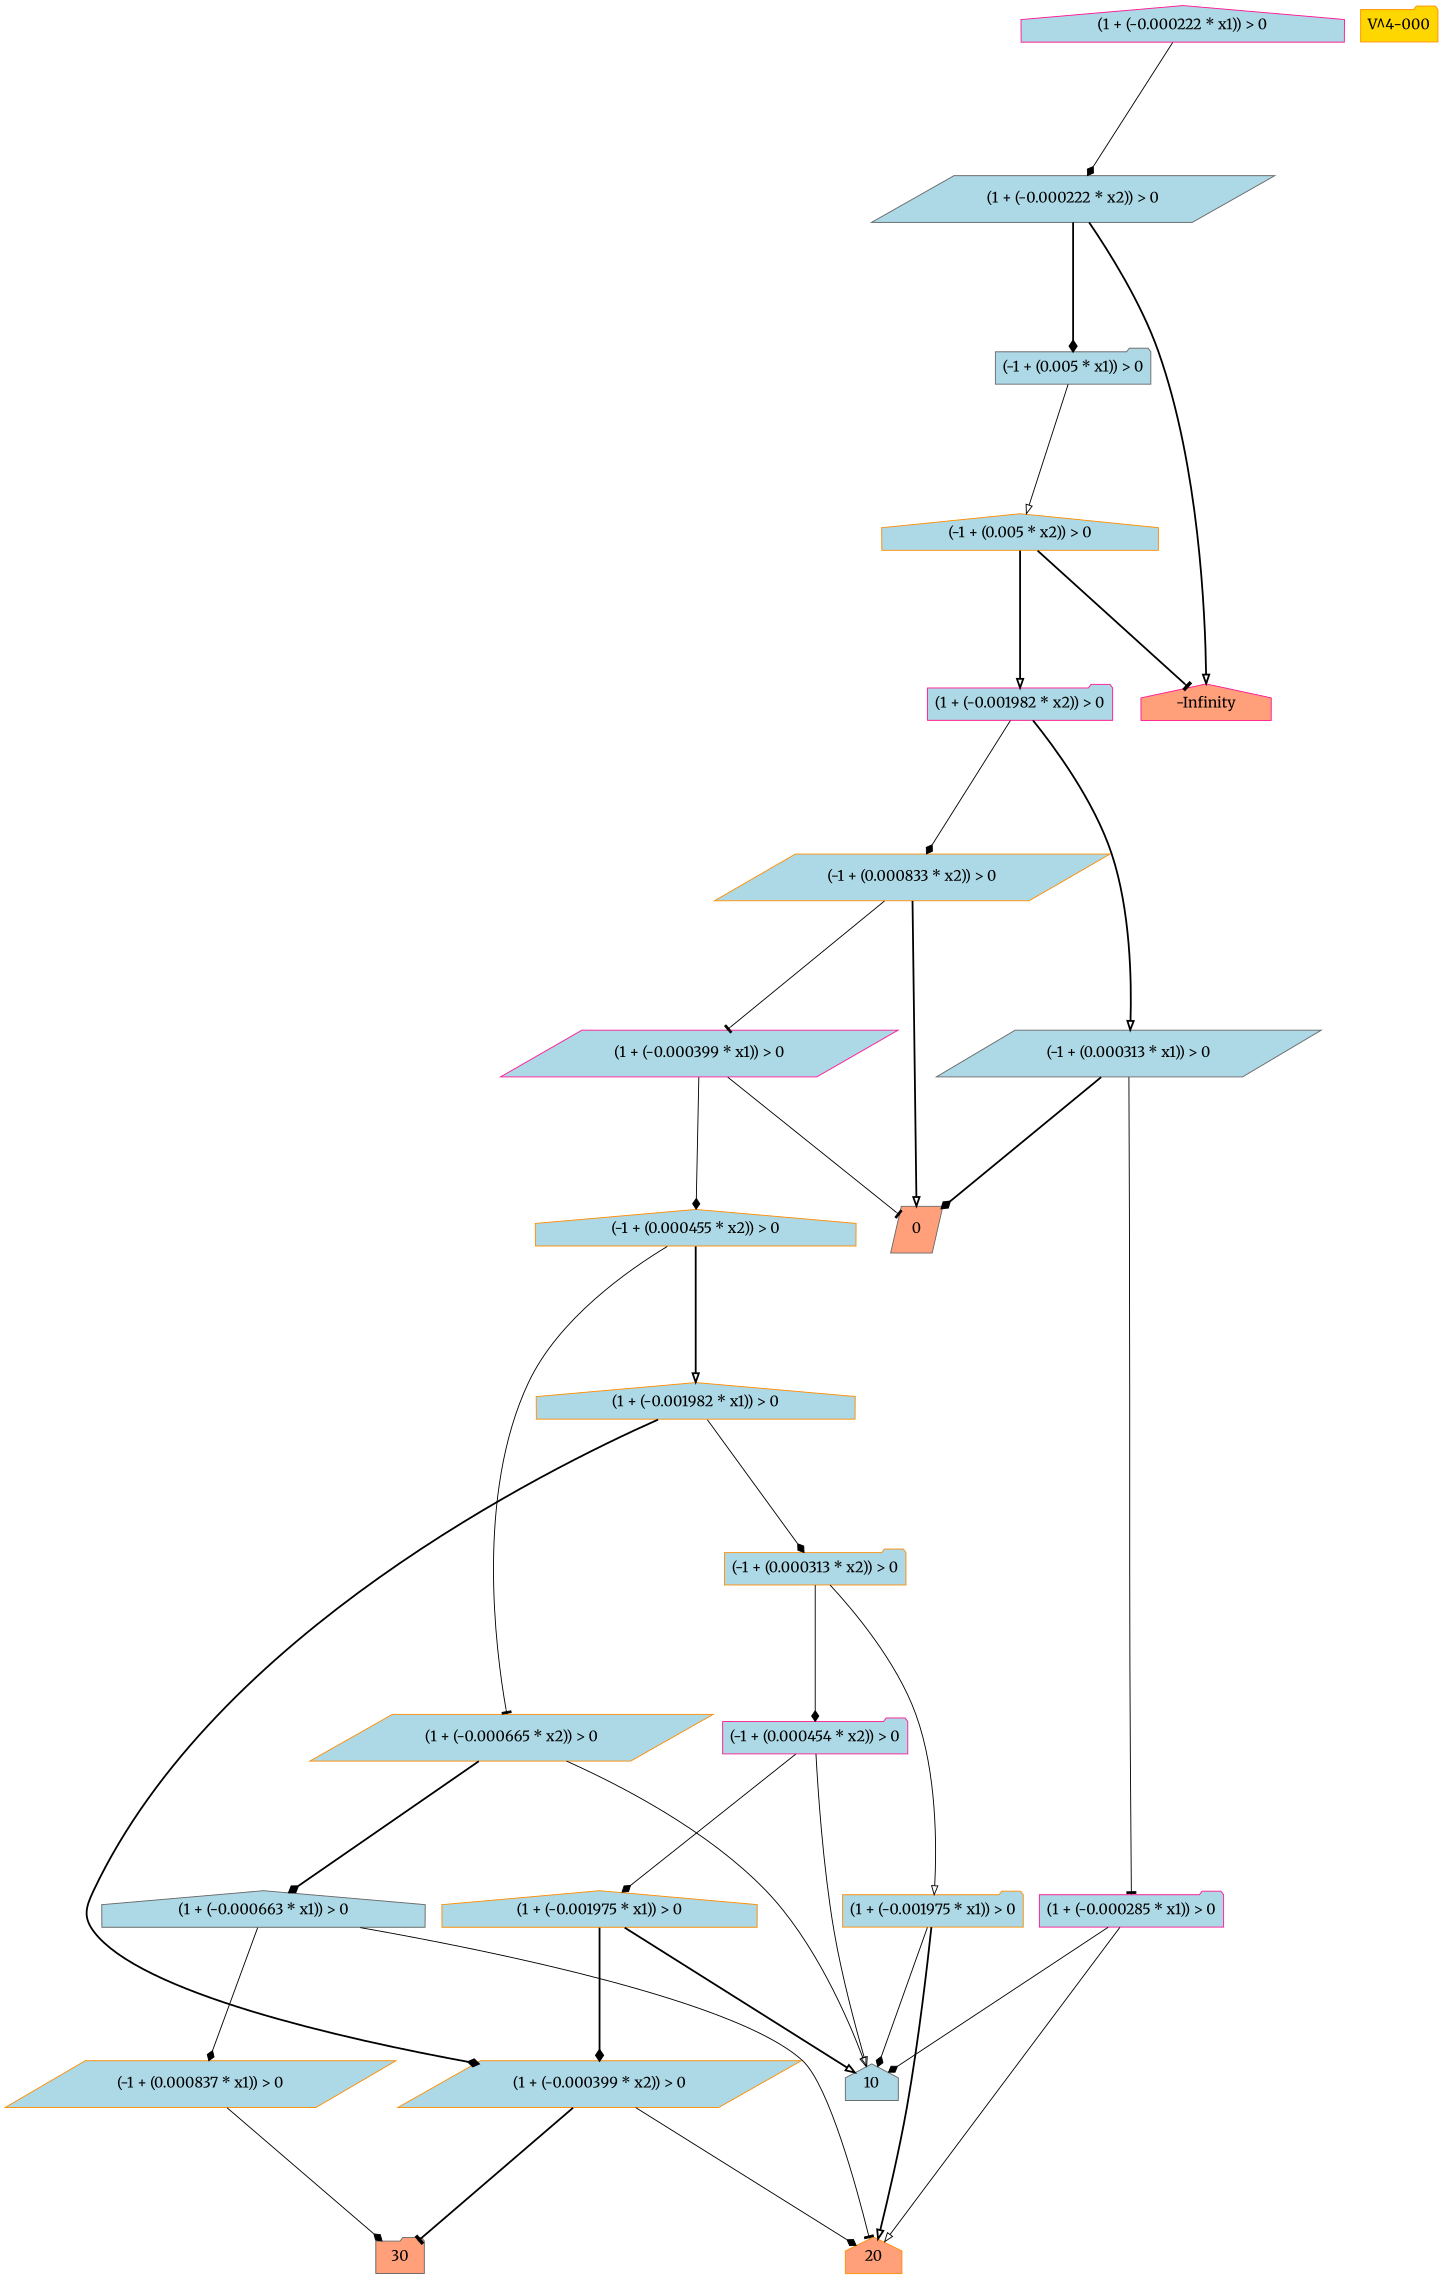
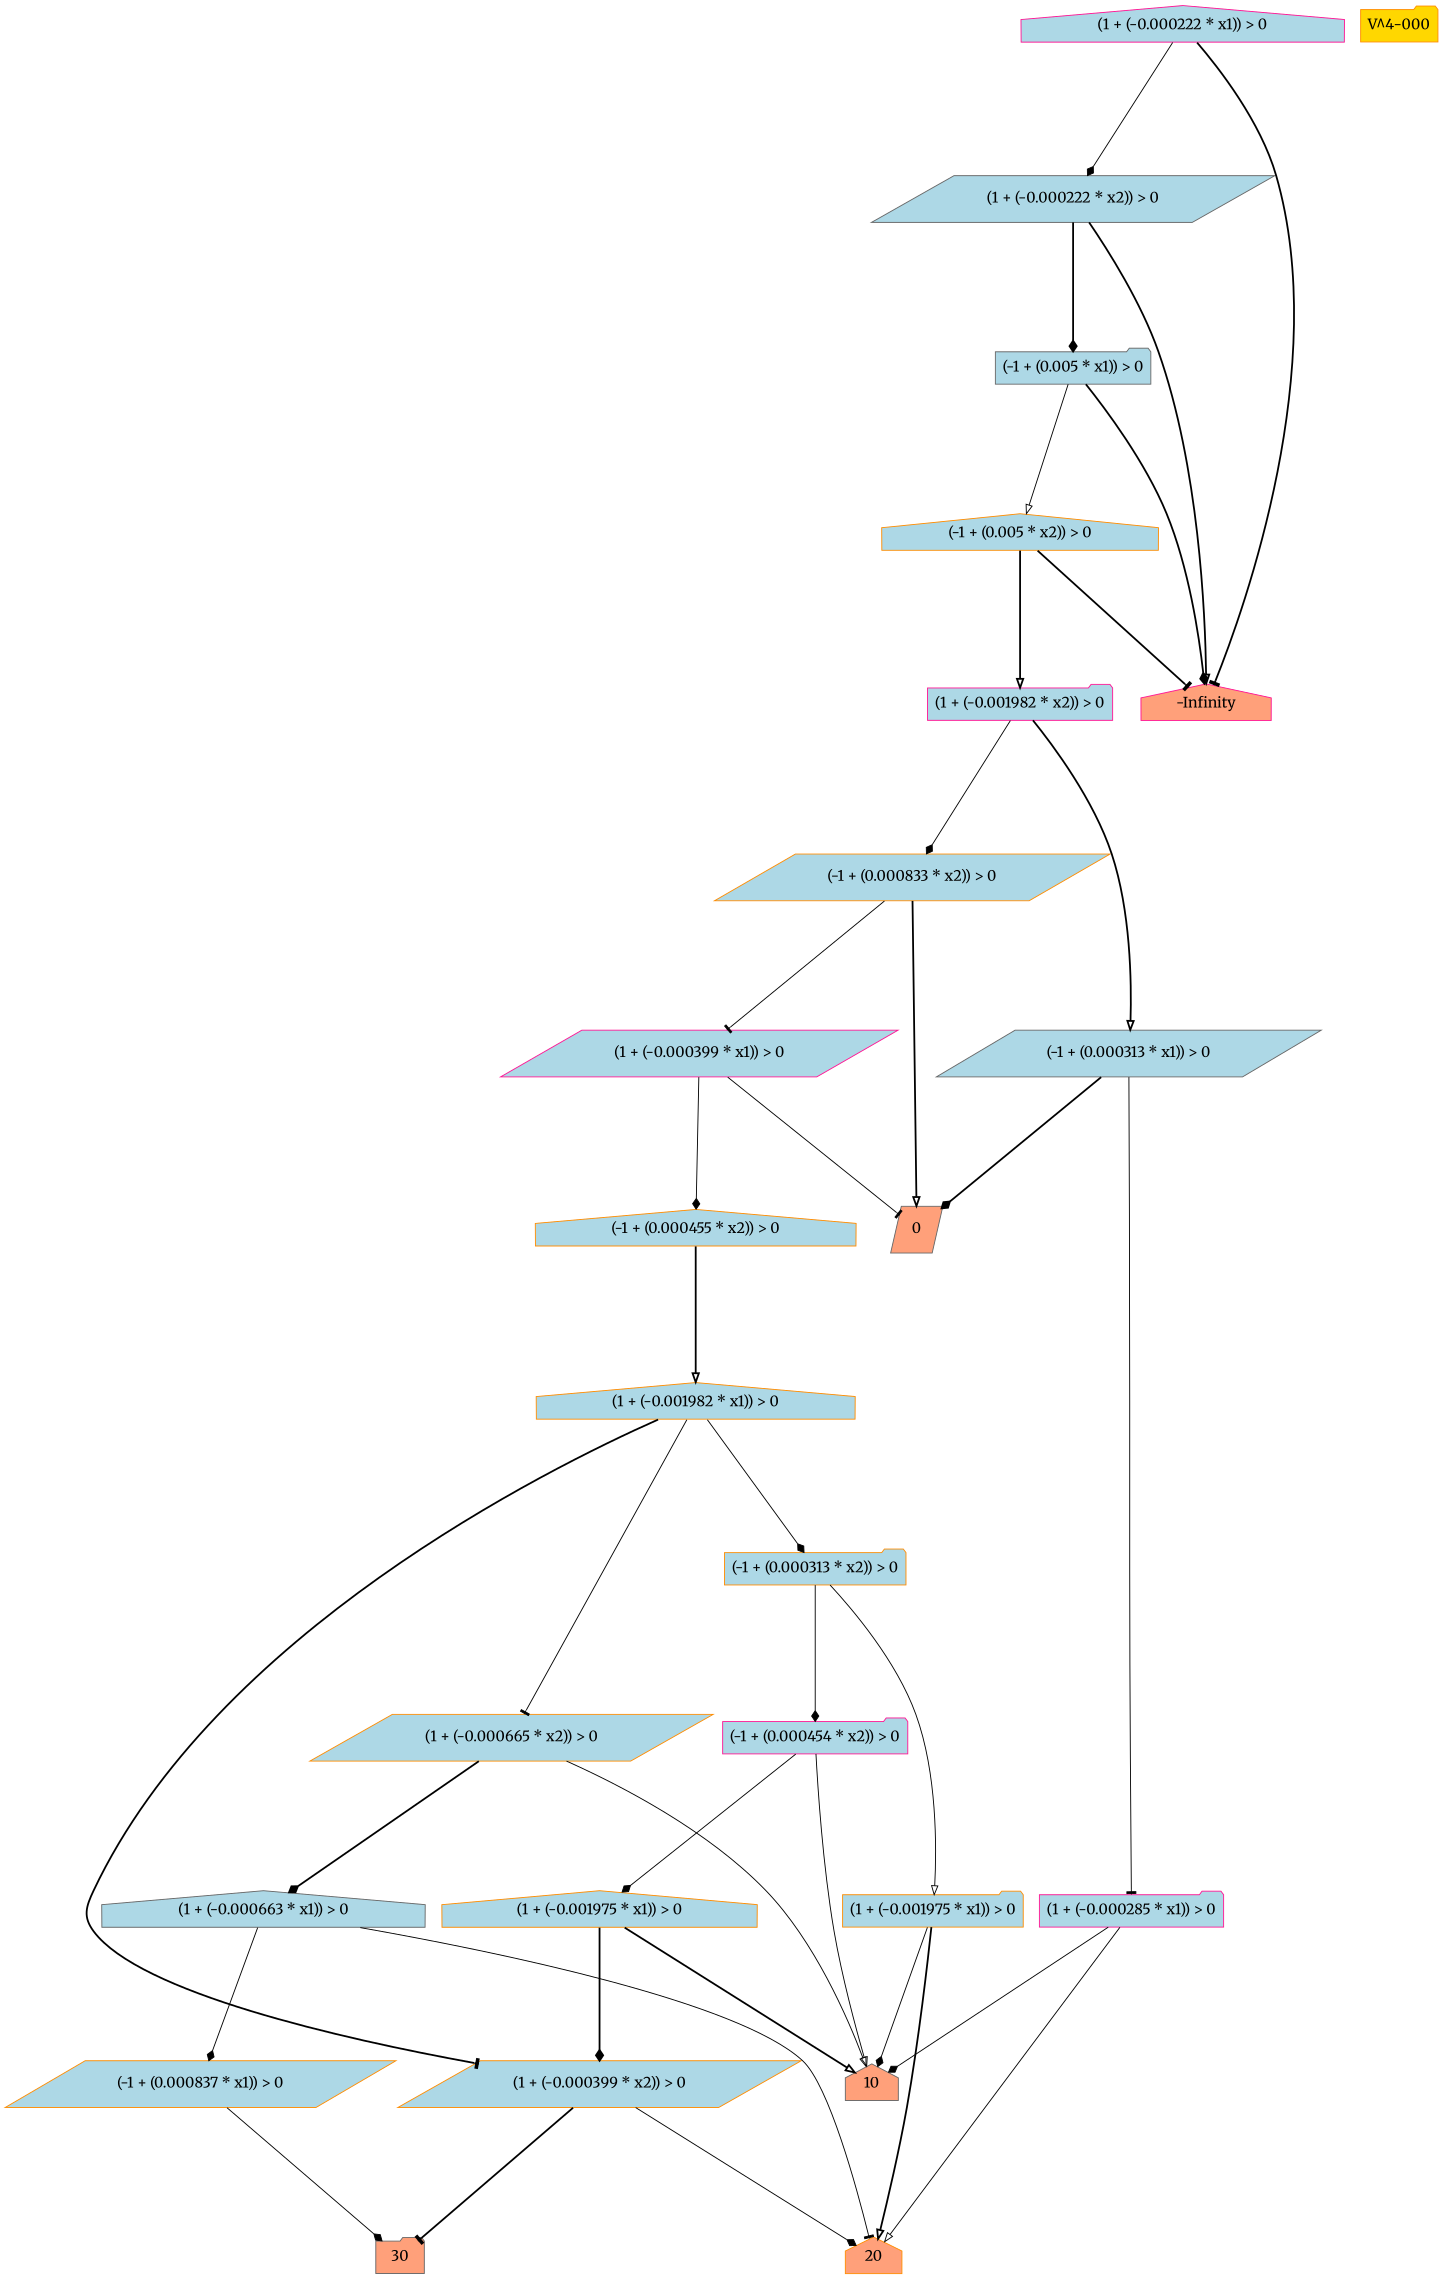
edge "(1 + (-0.000222 * x1)) > 0" -> "-Infinity": added
edge "(-1 + (0.005 * x1)) > 0" -> "-Infinity": added
edge "(-1 + (0.000455 * x2)) > 0" -> "(1 + (-0.000665 * x2)) > 0": now "(1 + (-0.001982 * x1)) > 0" -> "(1 + (-0.000665 * x2)) > 0"
edge "(1 + (-0.001982 * x1)) > 0" -> "(1 + (-0.000399 * x2)) > 0": arrowhead diamond -> tee
node "10": fillcolor lightblue -> lightsalmon
